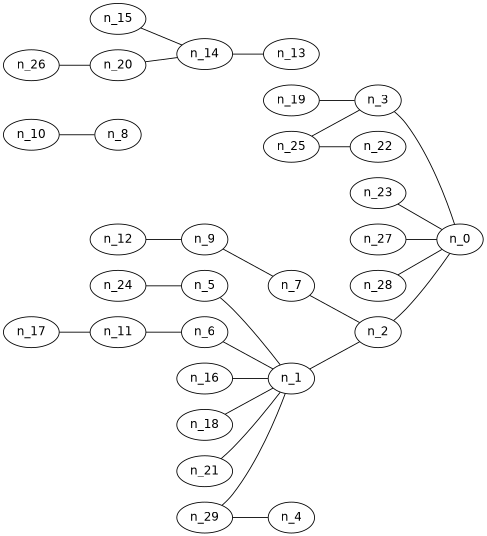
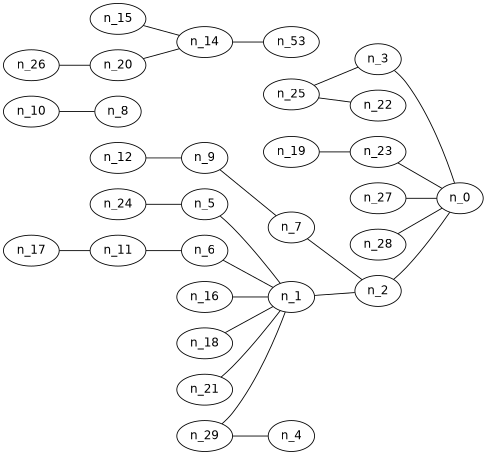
node "n_13": label "n_13" -> "n_53"
edge "n_19" -- "n_3": now "n_19" -- "n_23"
